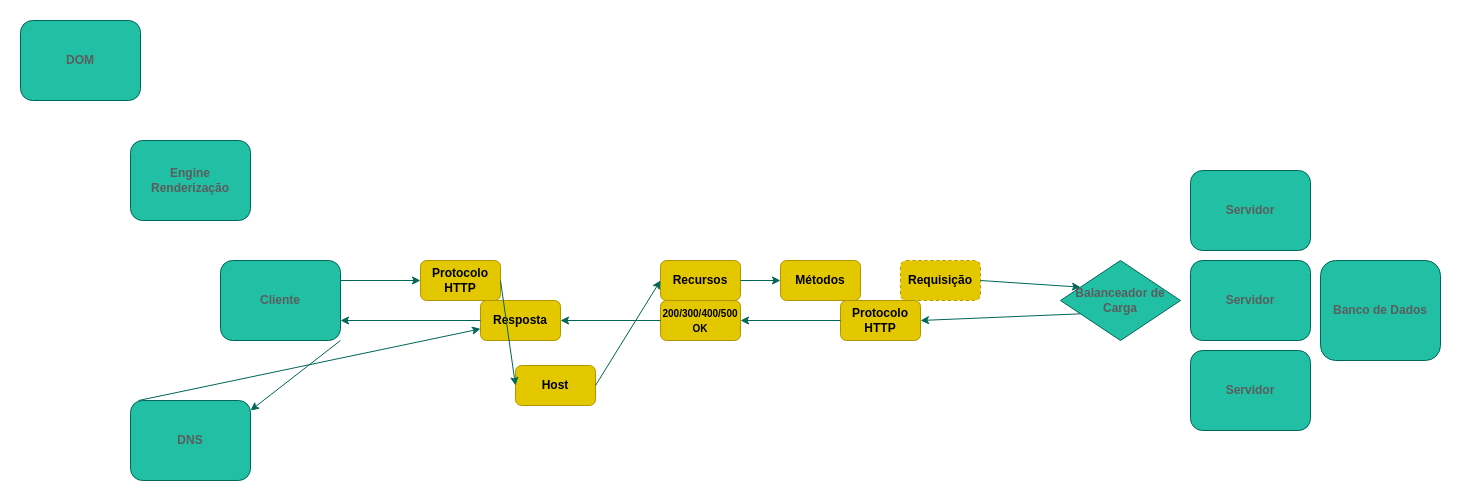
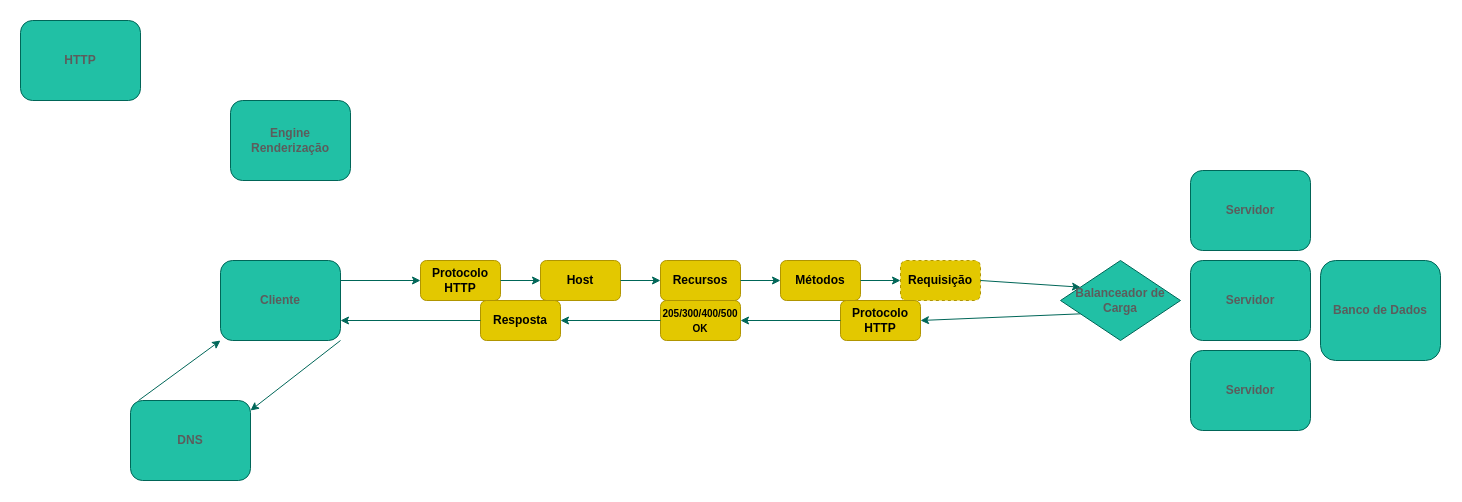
node "DOM": label "DOM" -> "HTTP"
node "Engine Renderização": moved (191, 181) -> (291, 141)
edge "Métodos" -> "Requisição": added
node "200/300/400/500 OK": label "200/300/400/500 OK" -> "205/300/400/500 OK"
edge "DNS" -> "Resposta": now "DNS" -> "Cliente"
node "Host": moved (556, 386) -> (581, 281)
